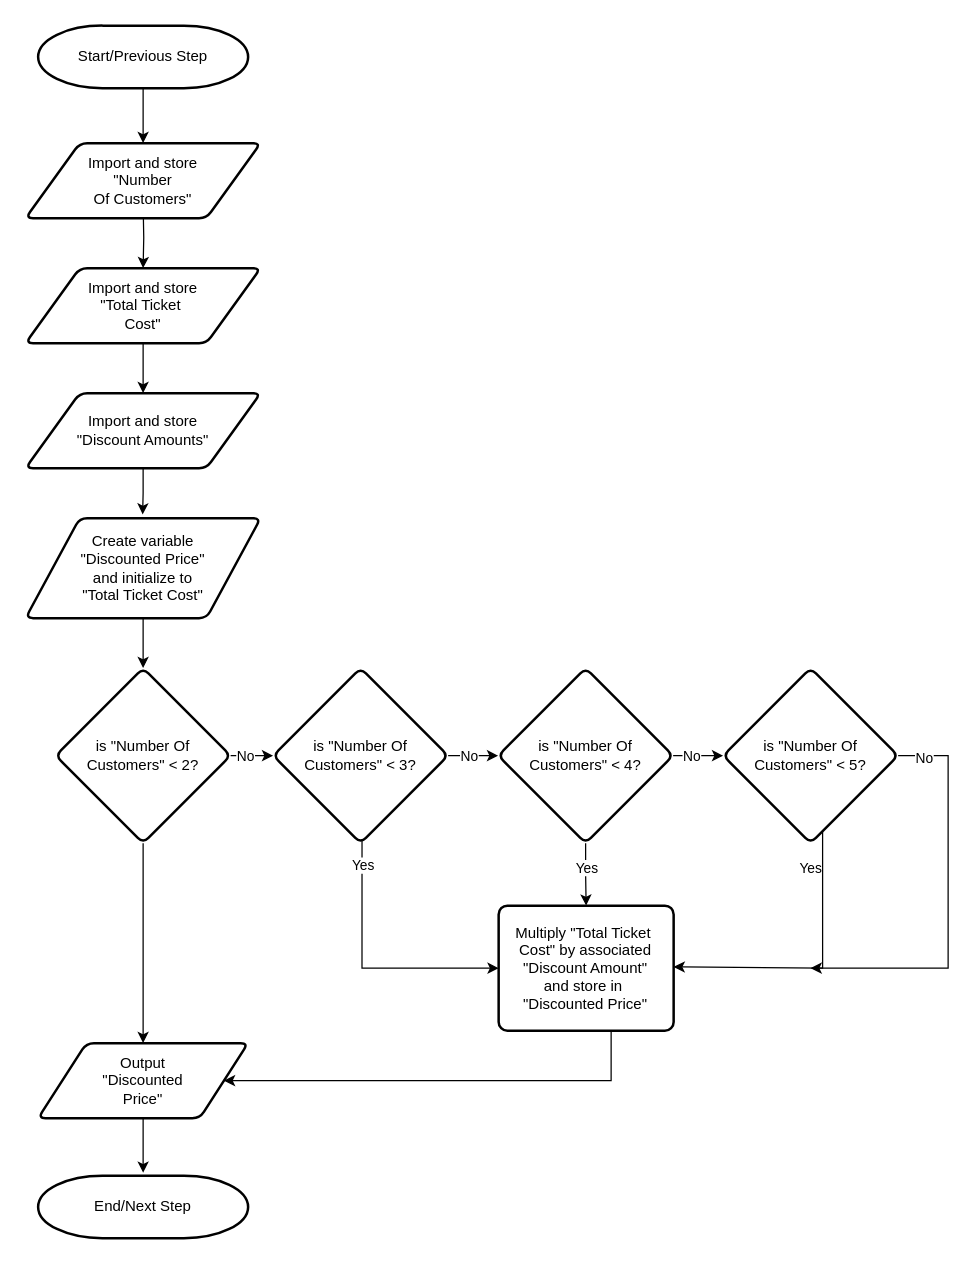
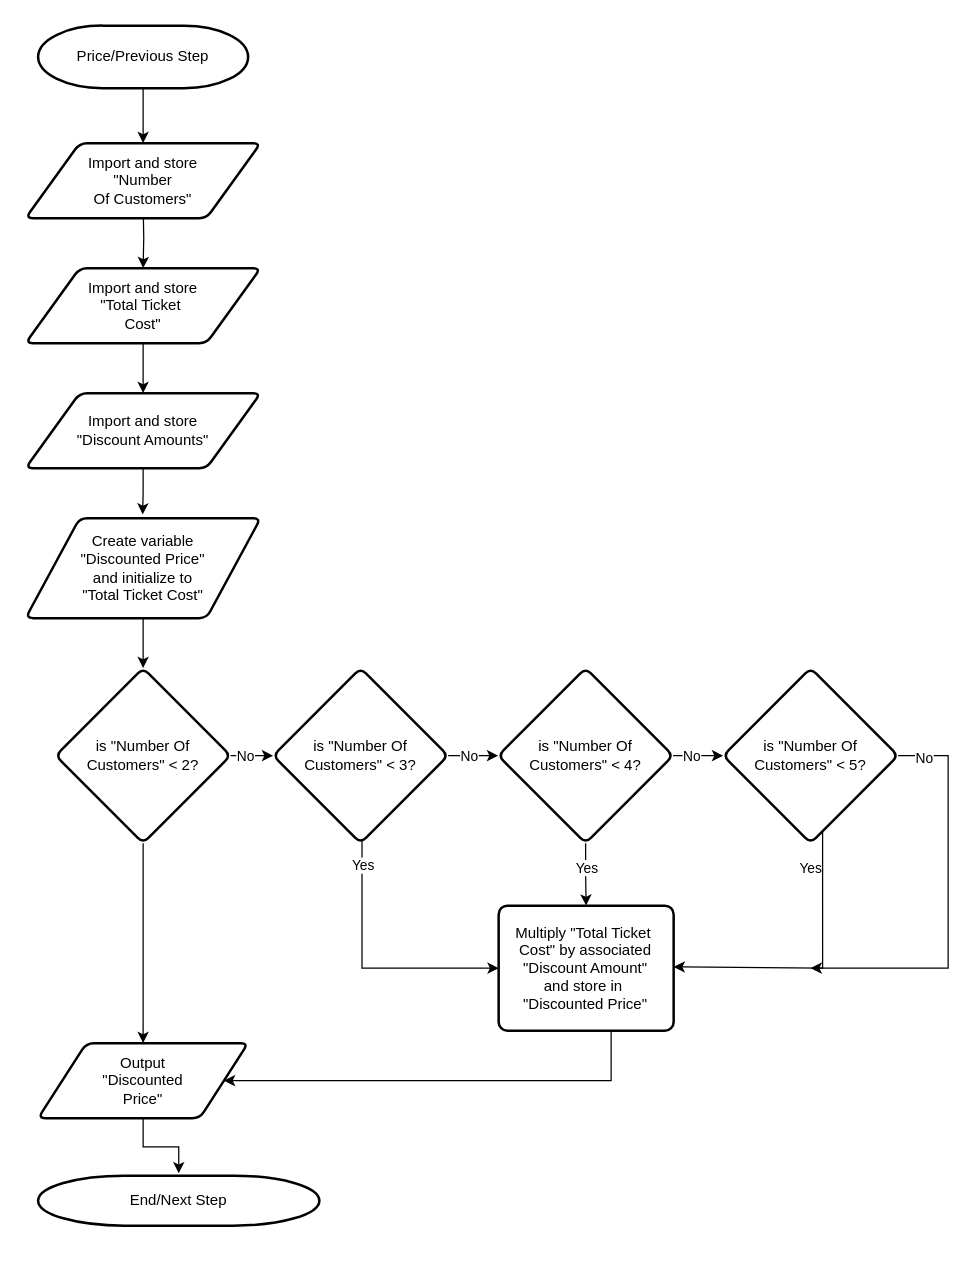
node "Start/Previous Step": label "Start/Previous Step" -> "Price/Previous Step"
node "End/Next Step": size 210x63 -> 281x50
